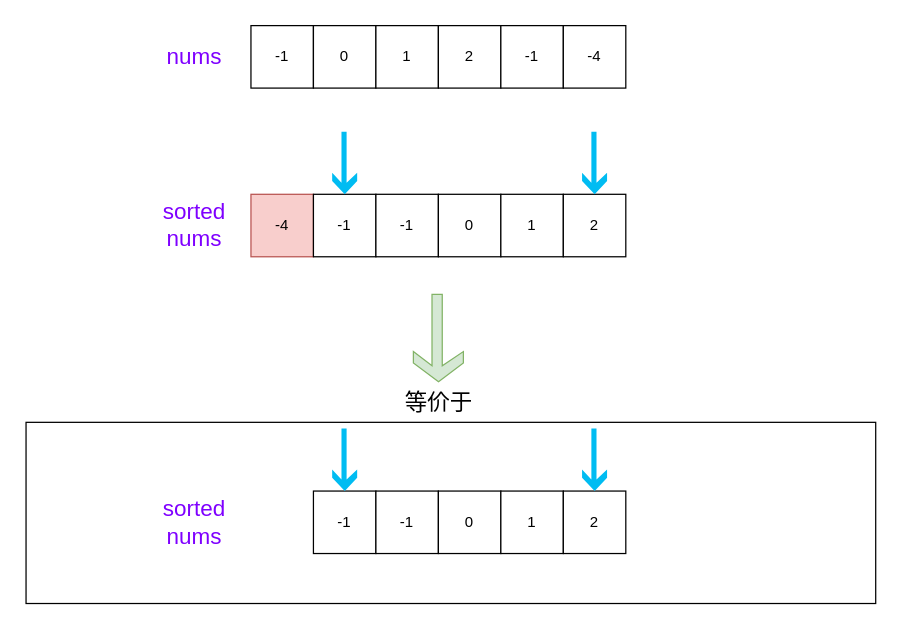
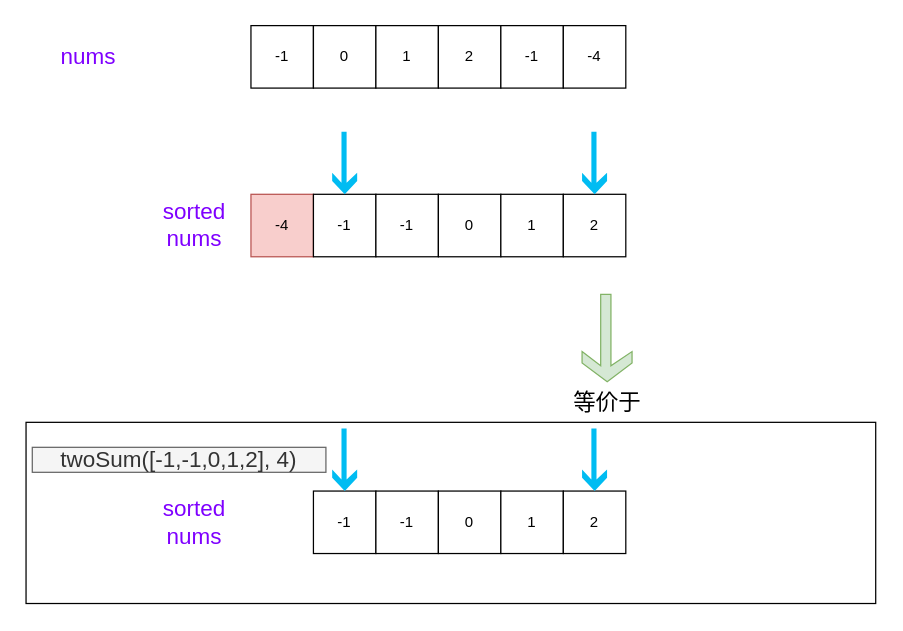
node "nums": moved (194, 57) -> (88, 57)
node "等价于": moved (438, 338) -> (607, 338)
node "twoSum([-1,-1,0,1,2], 4)": added
